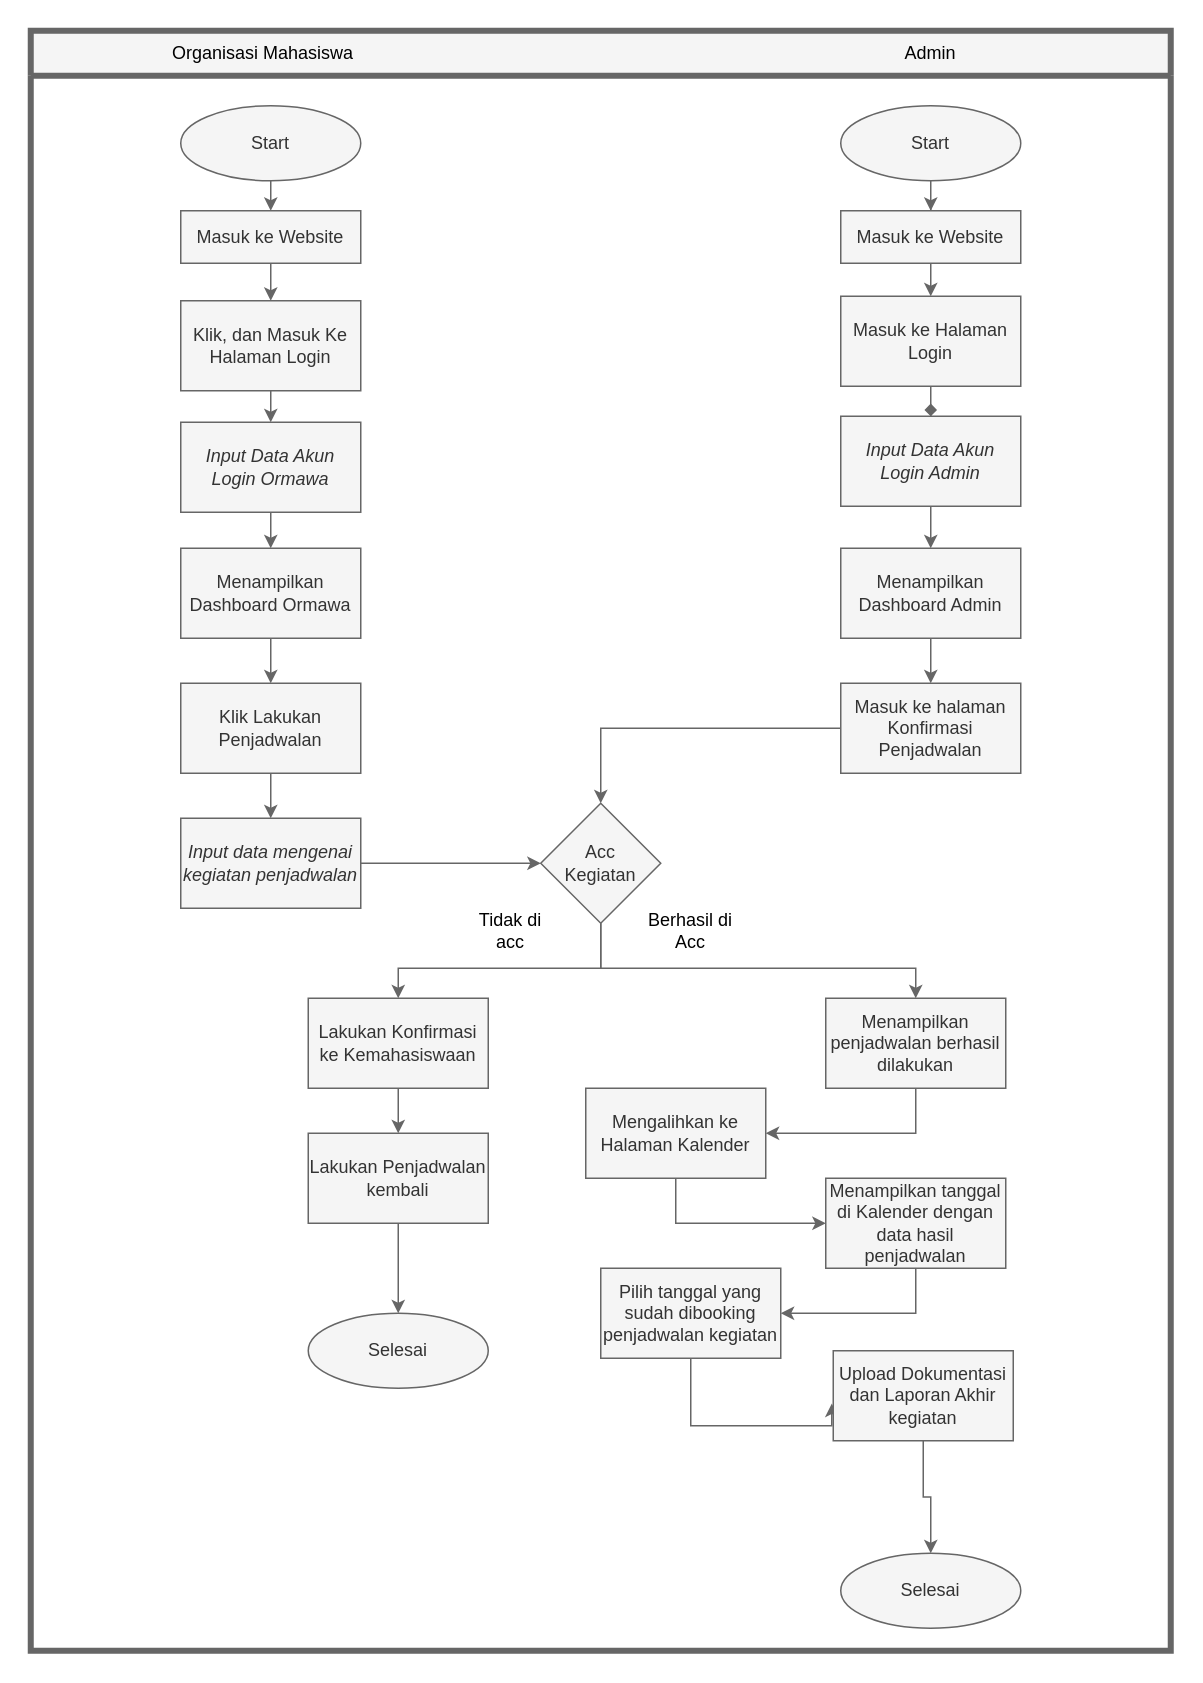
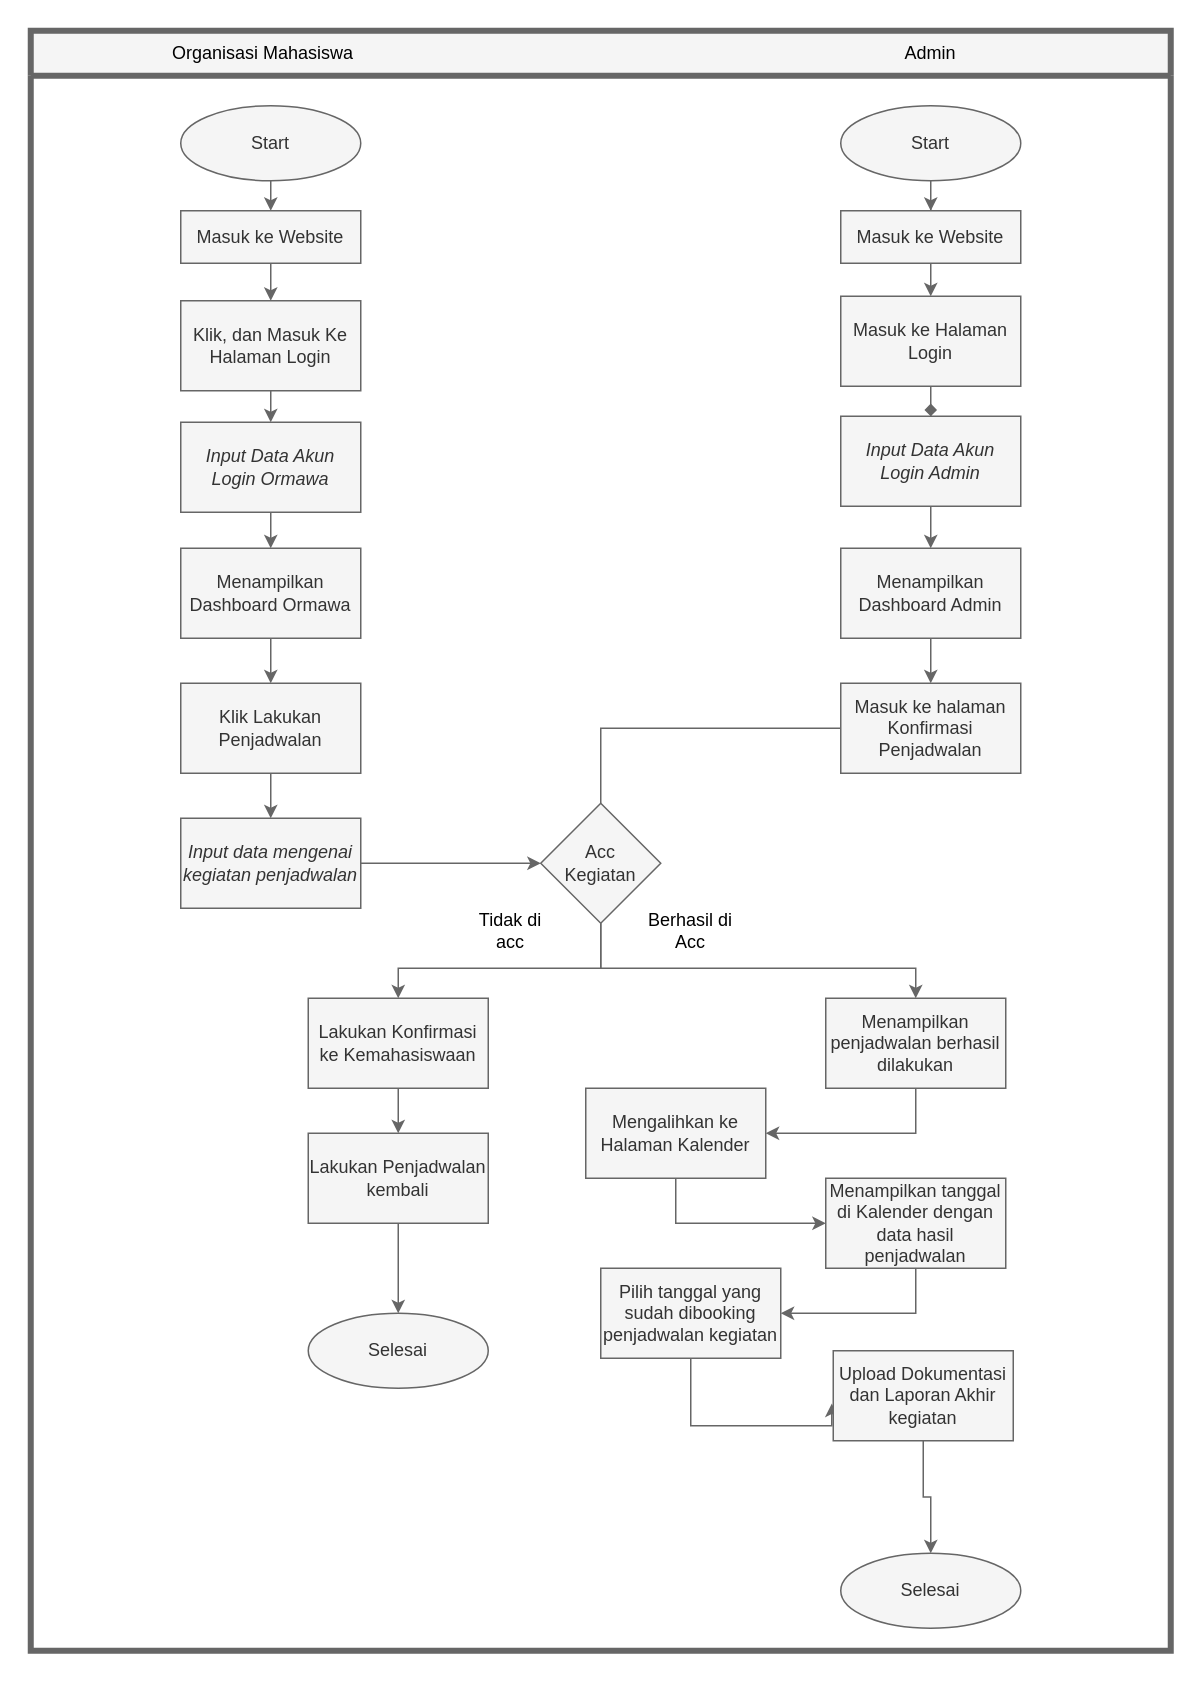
edge "Masuk ke halaman Konfirmasi Penjadwalan" -> "Acc Kegiatan": arrowhead classic -> none
